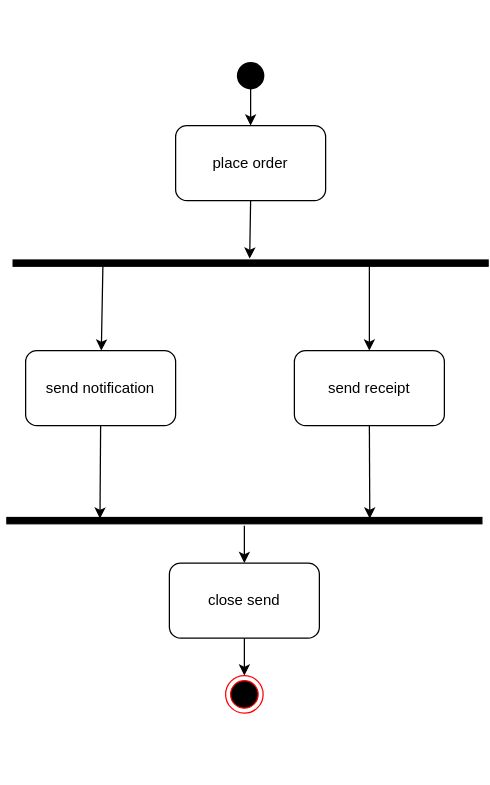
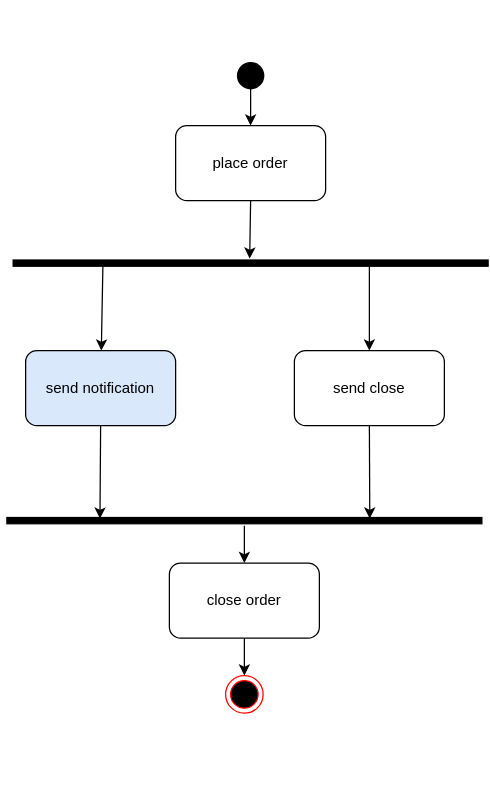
node "send notification": fillcolor #ffffff -> #dae8fc
node "send receipt": label "send receipt" -> "send close"
node "close send": label "close send" -> "close order"
